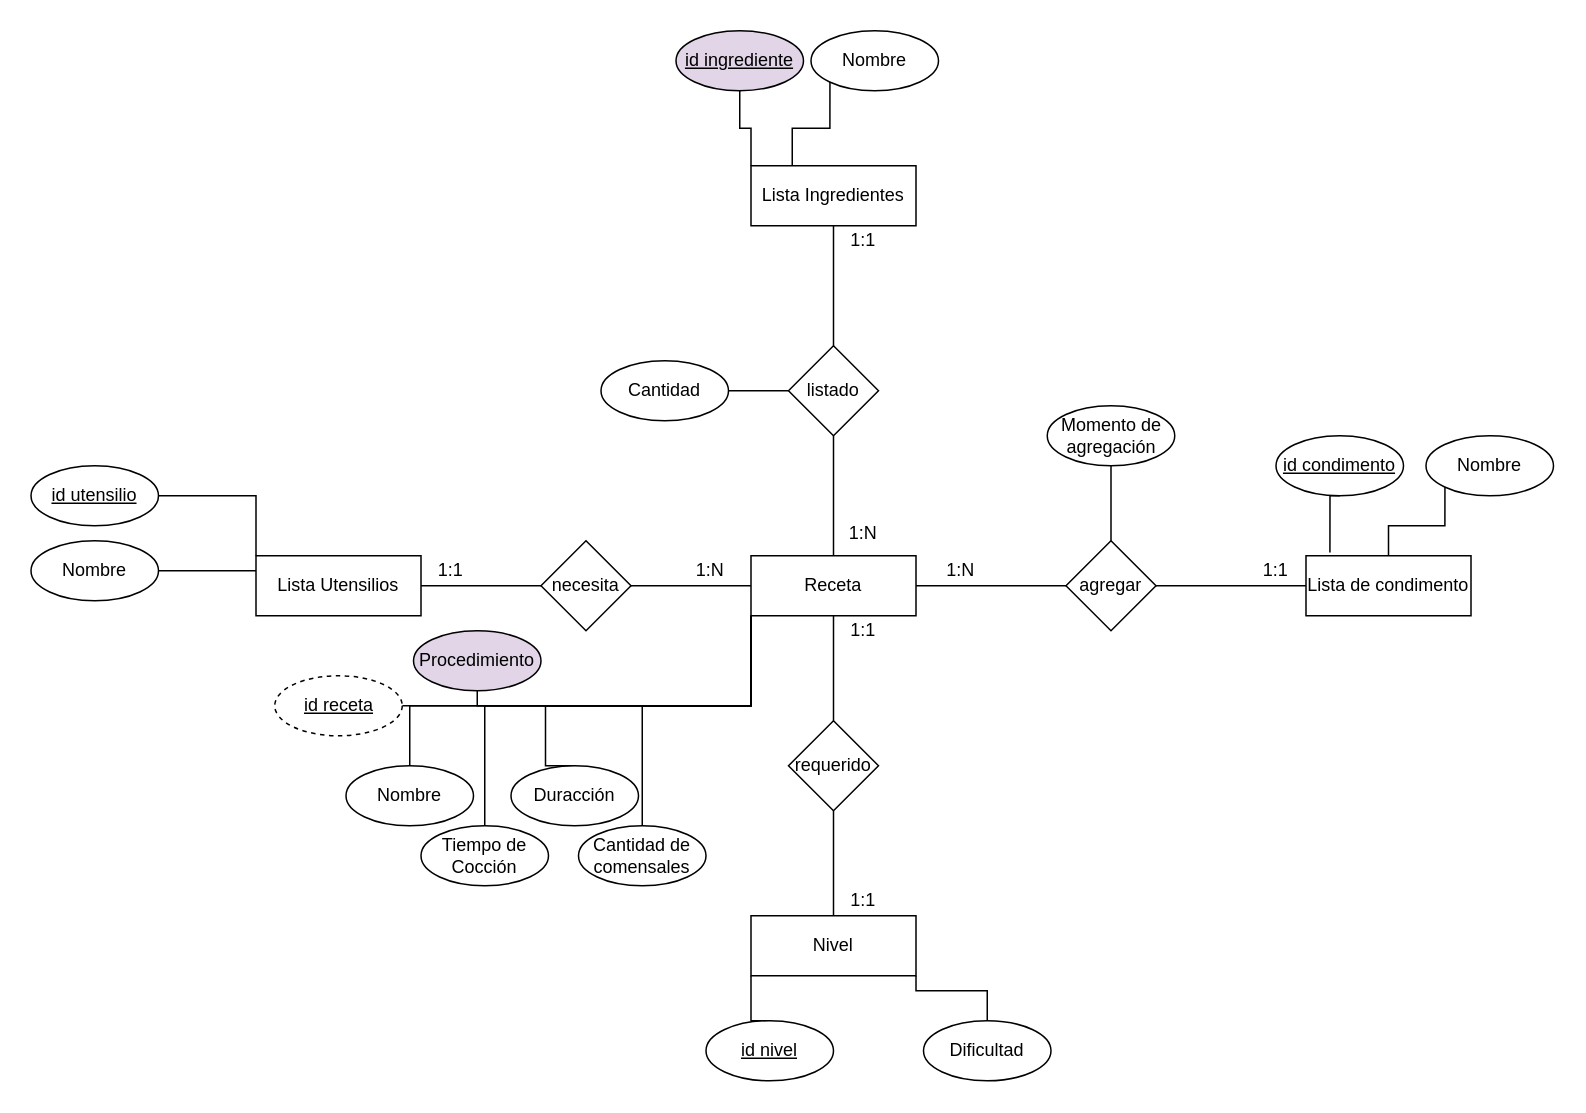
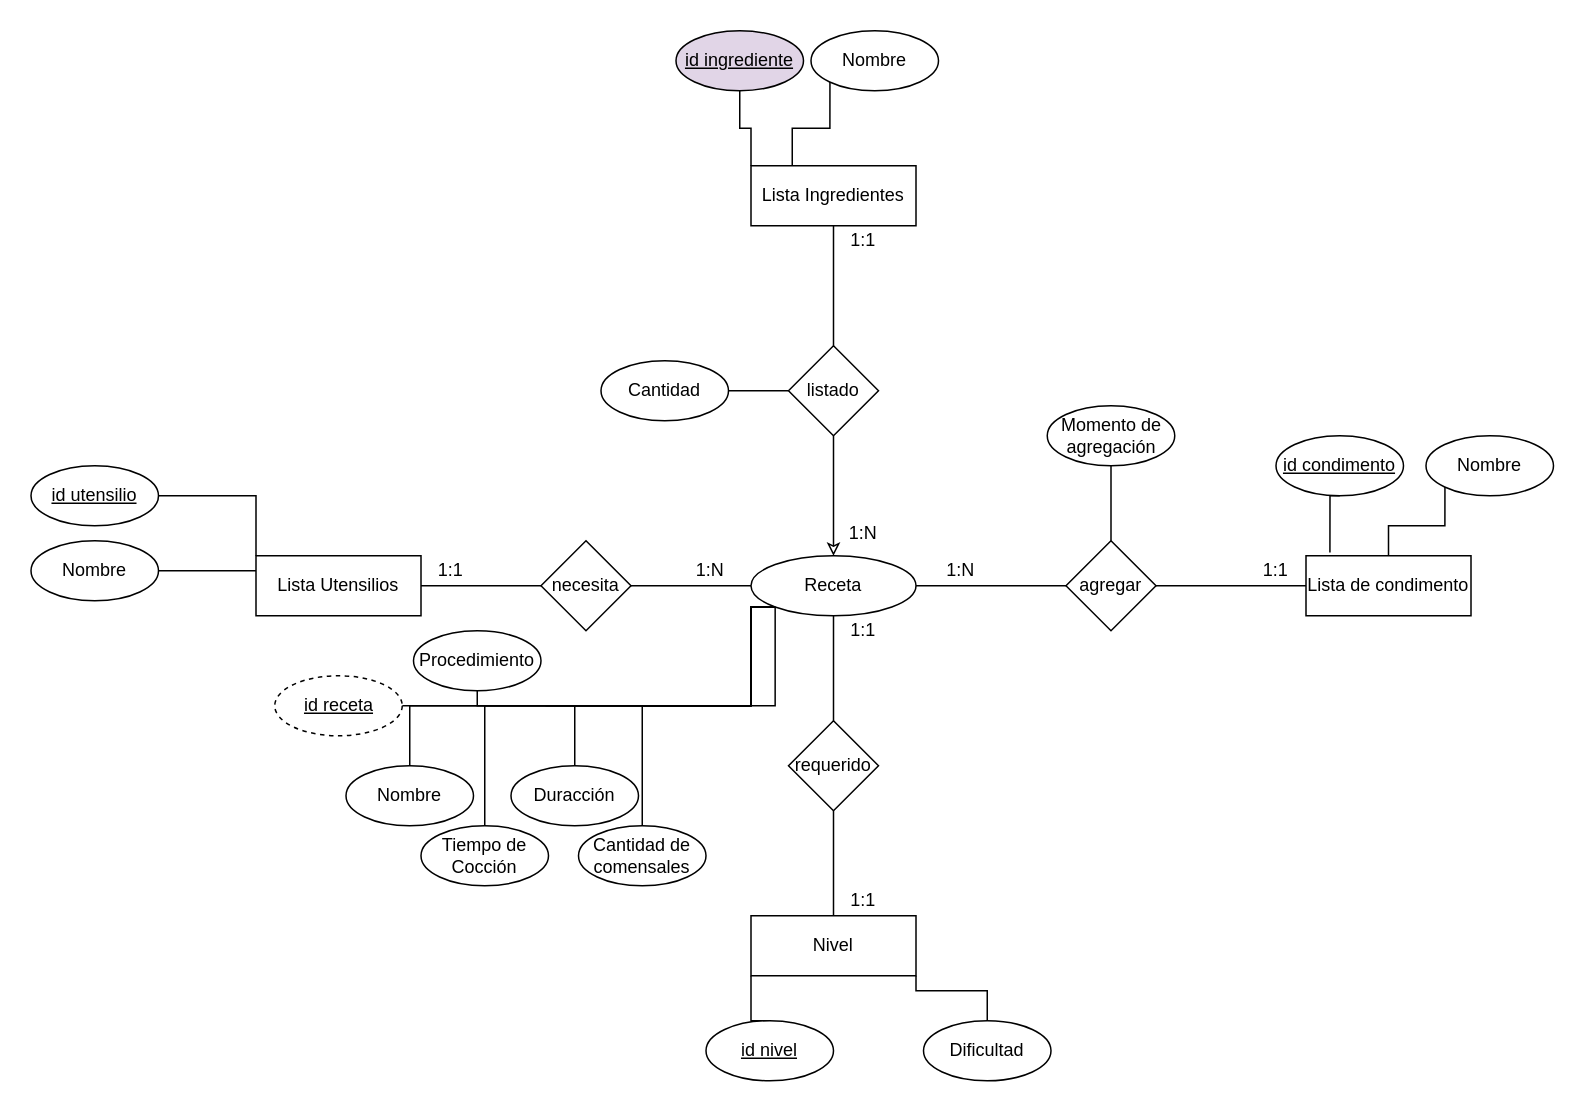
edge "listado" -- "Receta": arrowhead none -> classic
node "Receta": shape rectangle -> ellipse
node "Procedimiento": fillcolor #e1d5e7 -> #ffffff
